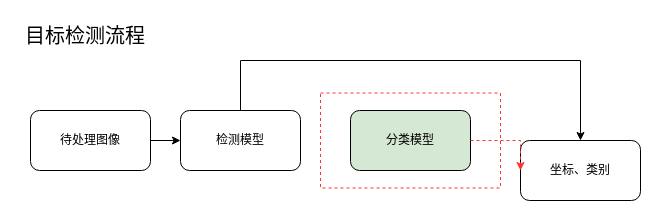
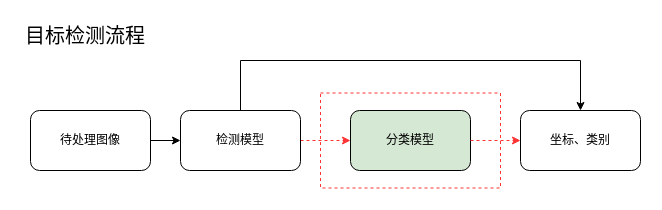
edge "检测模型" -> "分类模型": added
node "坐标、类别": moved (581, 171) -> (581, 141)
